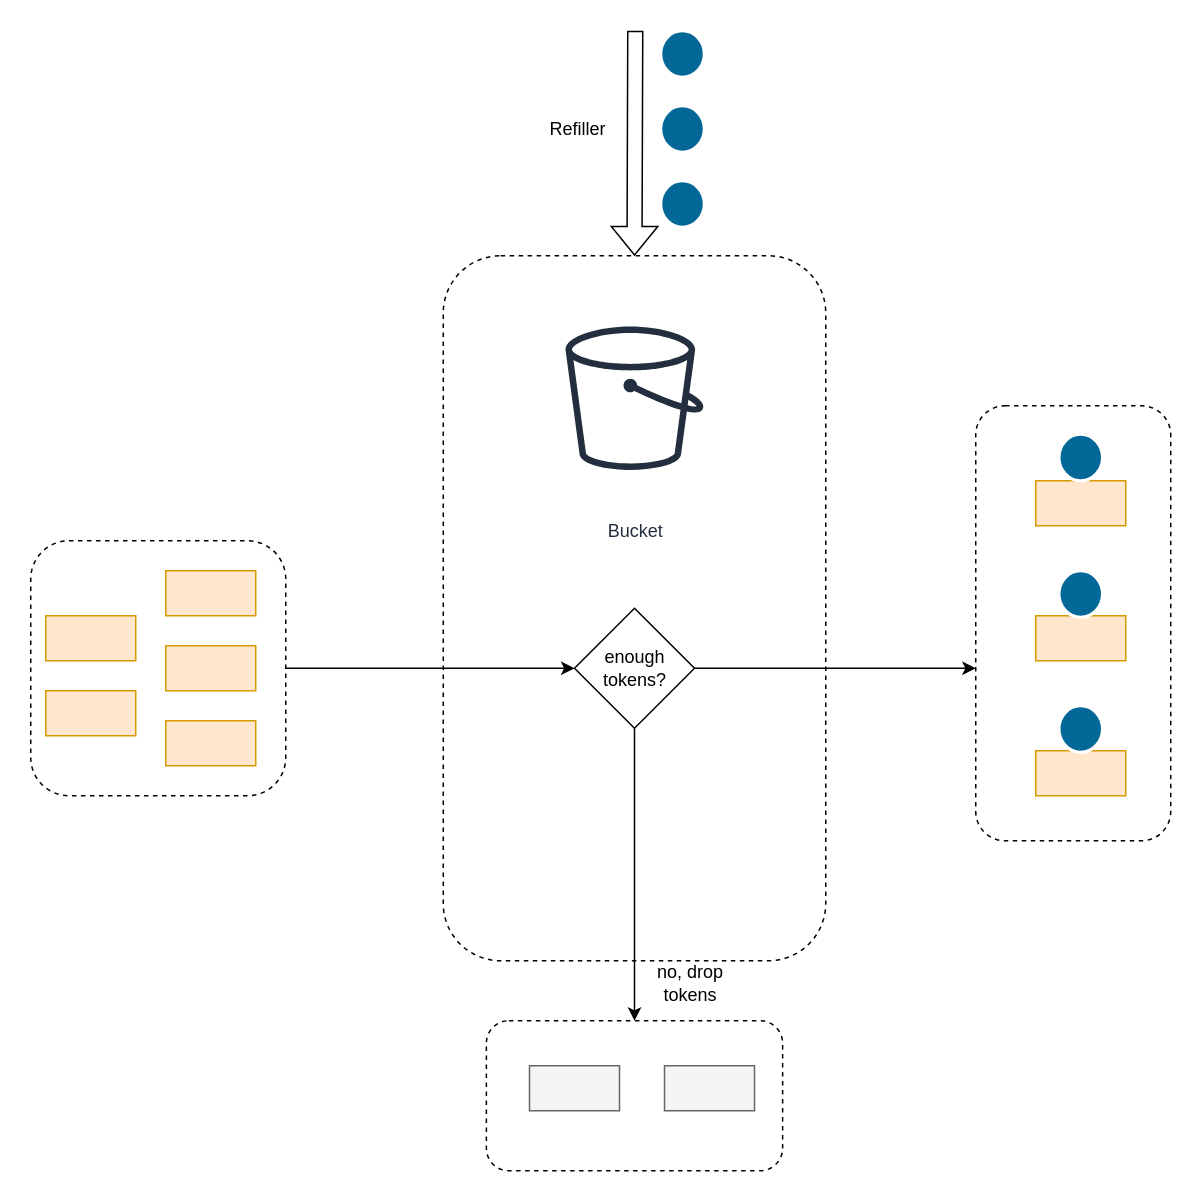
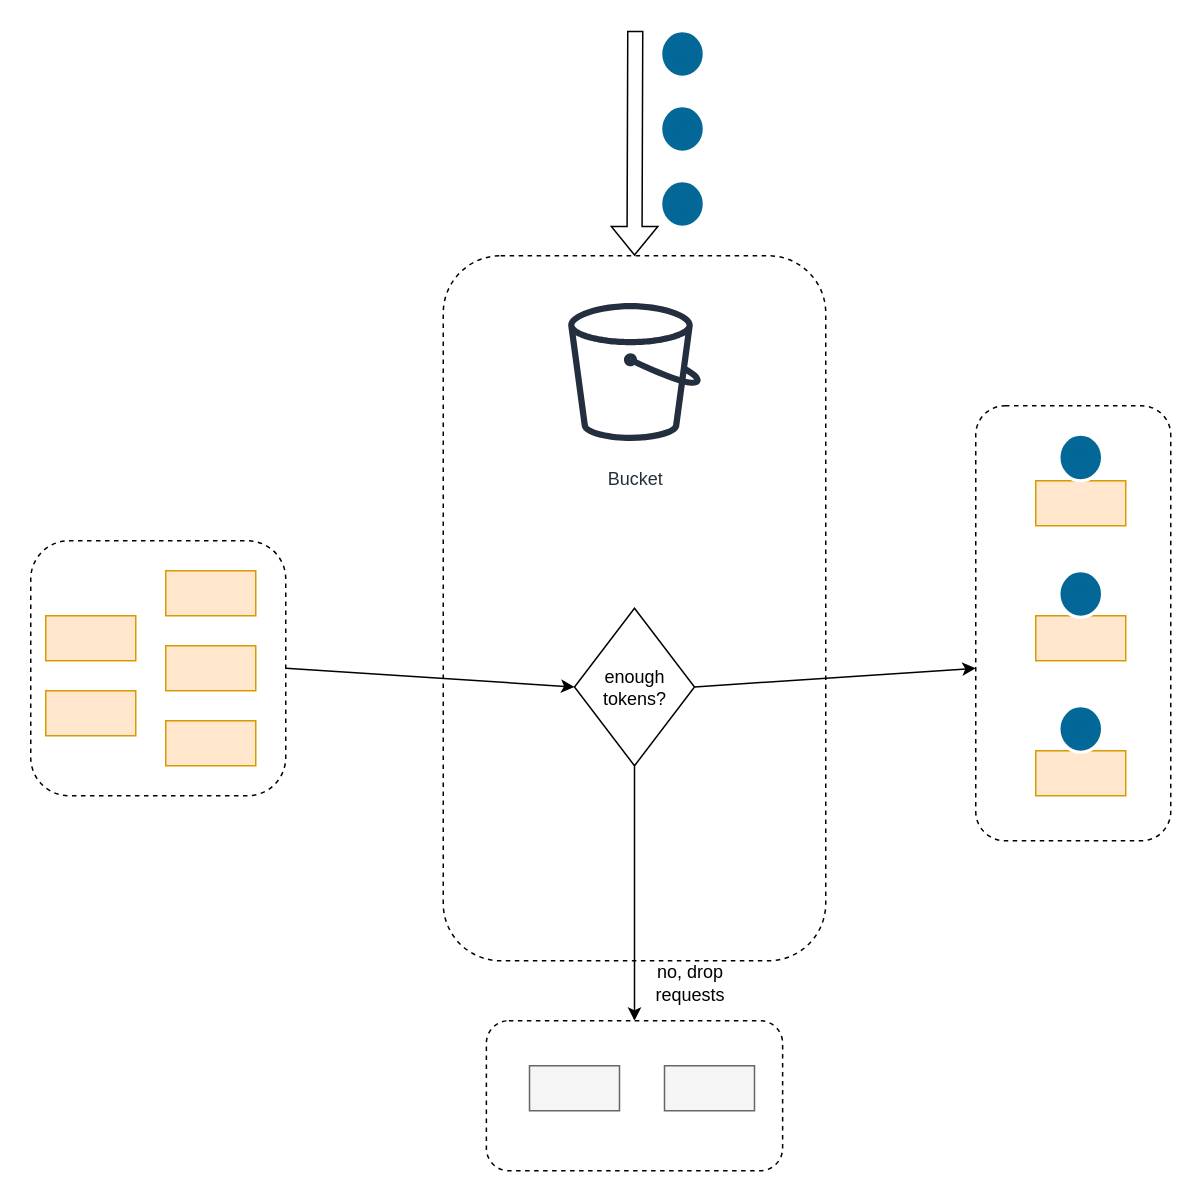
node "Refiller": removed
node "Bucket": size 173x225 -> 173x173
node "enough tokens?": size 120x120 -> 120x158
node "no, drop tokens": label "no, drop tokens" -> "no, drop requests"
